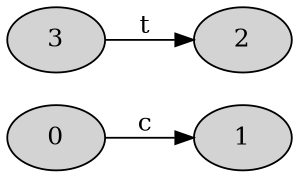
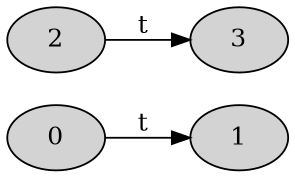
edge "3" -> "2": reversed
edge "0" -> "1": label "c " -> "t "
